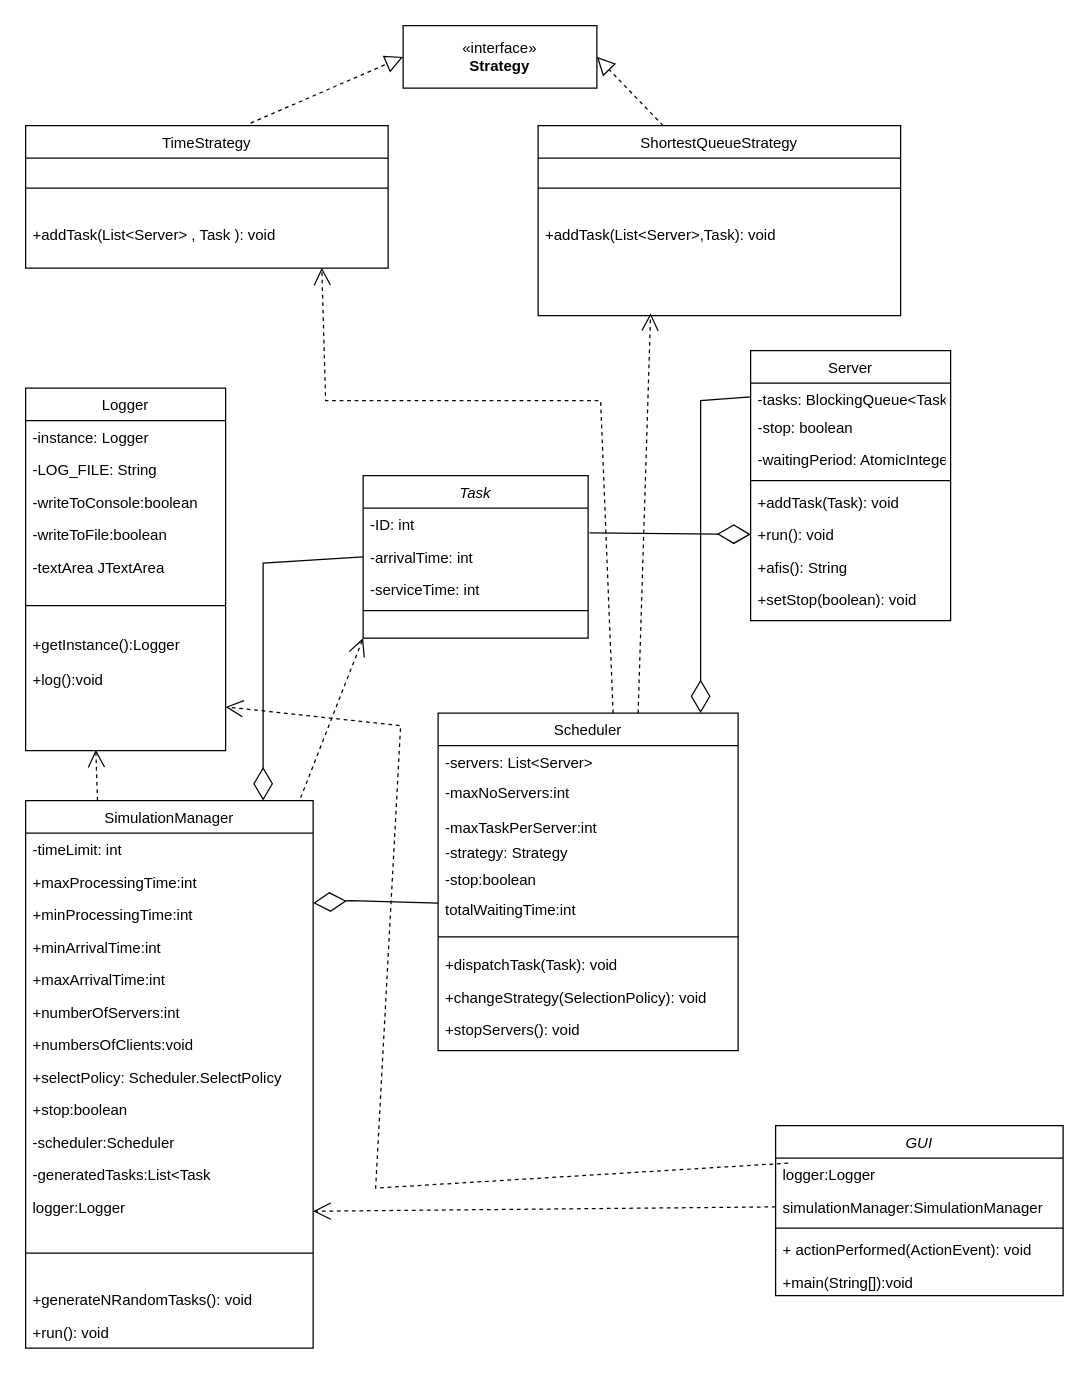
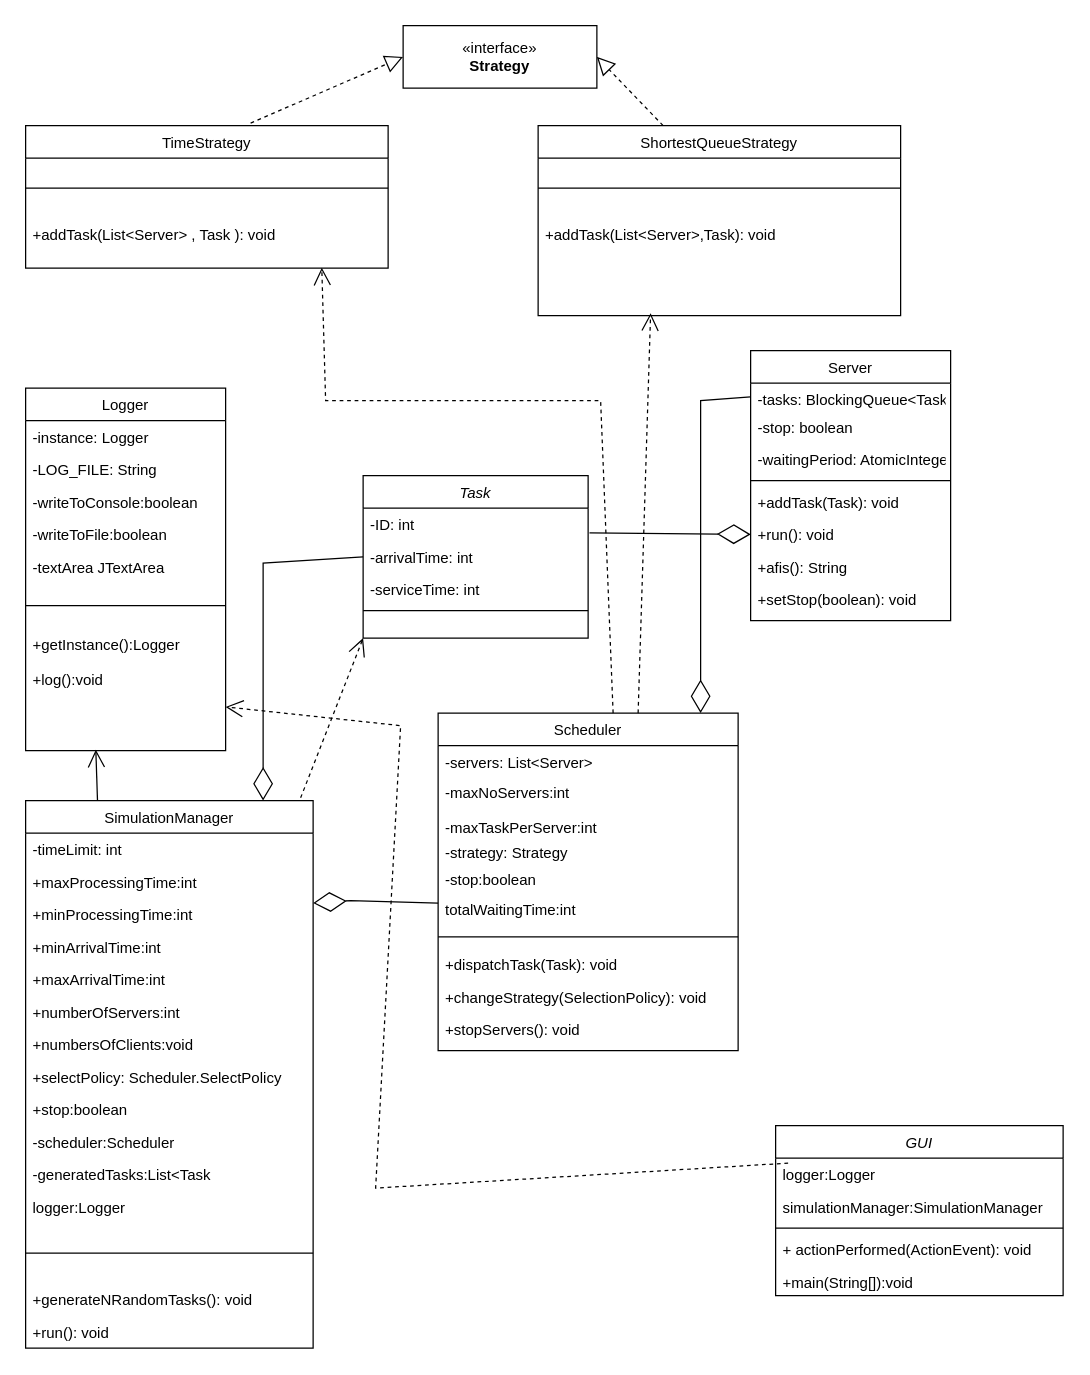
edge "SimulationManager" -> "+log():void": style dashed -> solid
edge "simulationManager:SimulationManager" -> "SimulationManager": removed
